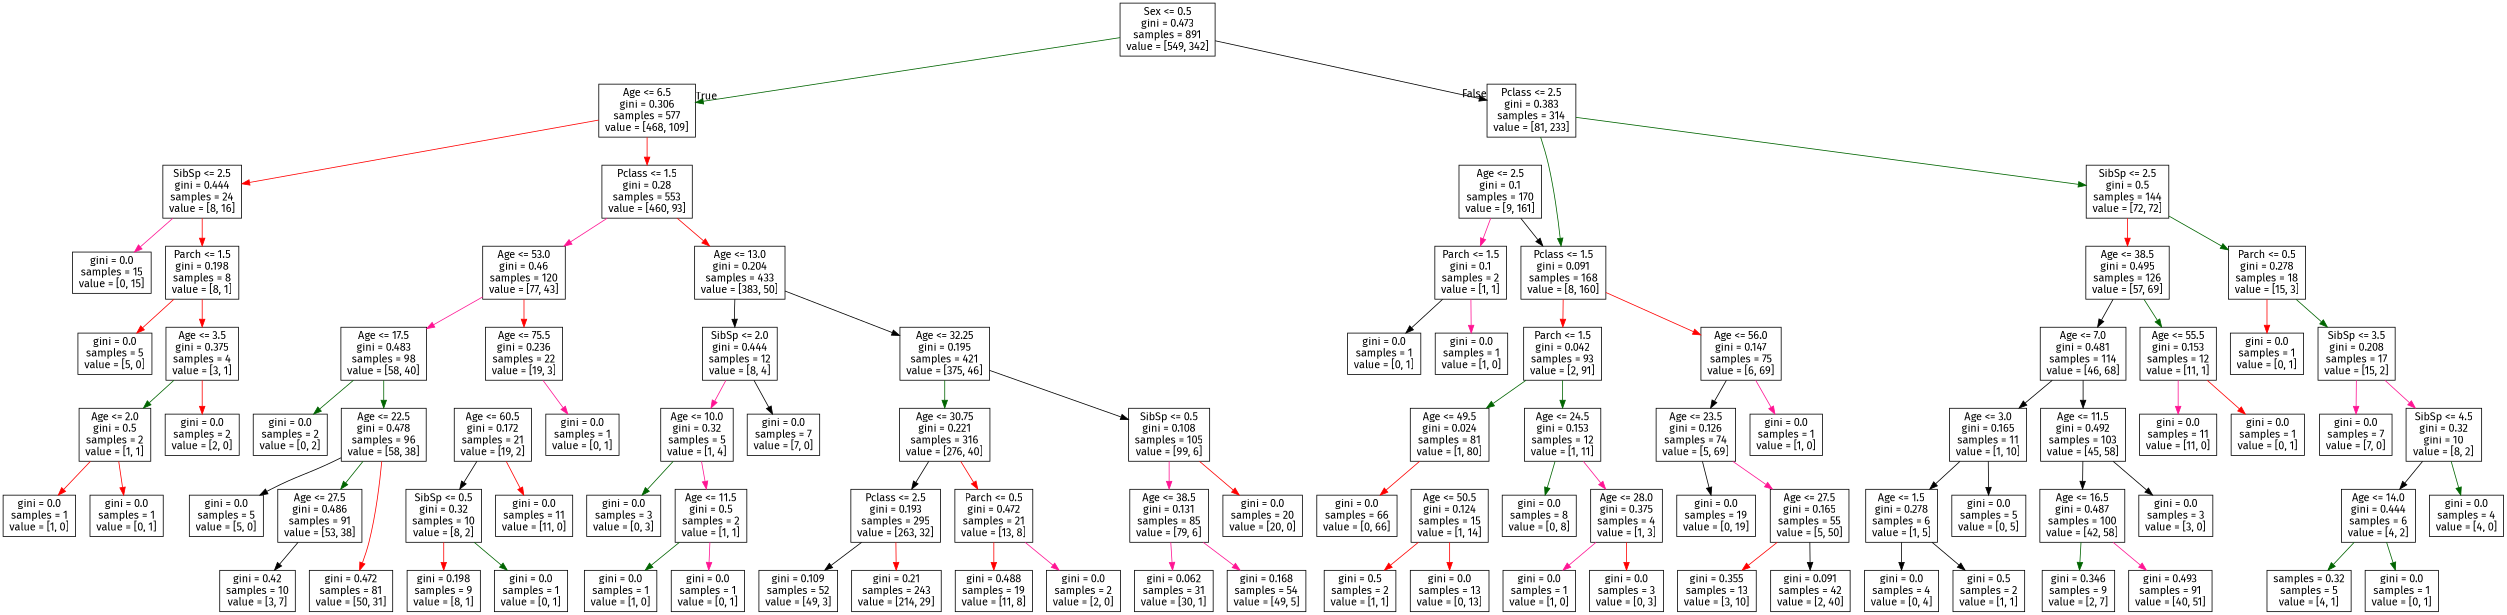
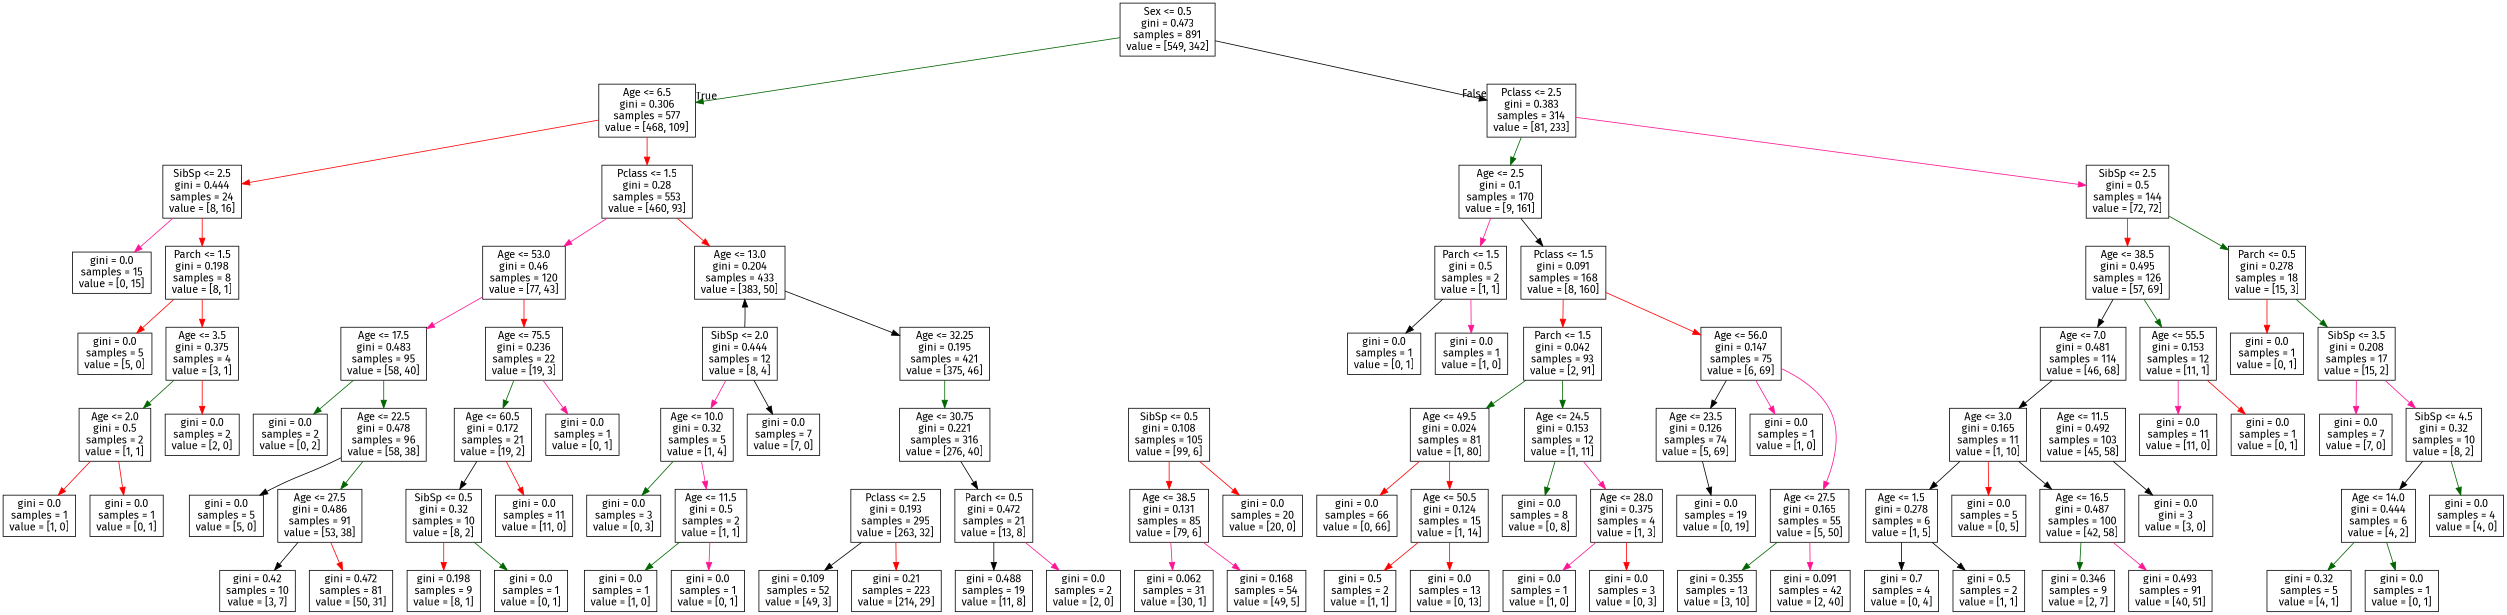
edge "Pclass <= 2.5 gini = 0.383 samples = 314 value = [81, 233]" -> "SibSp <= 2.5 gini = 0.5 samples = 144 value = [72, 72]": color darkgreen -> deeppink
edge "Pclass <= 2.5 gini = 0.383 samples = 314 value = [81, 233]" -> "Pclass <= 1.5 gini = 0.091 samples = 168 value = [8, 160]": now "Pclass <= 2.5 gini = 0.383 samples = 314 value = [81, 233]" -> "Age <= 2.5 gini = 0.1 samples = 170 value = [9, 161]"
node "Parch <= 1.5 gini = 0.1 samples = 2 value = [1, 1]": label "Parch <= 1.5 gini = 0.1 samples = 2 value = [1, 1]" -> "Parch <= 1.5 gini = 0.5 samples = 2 value = [1, 1]"
edge "Age <= 13.0 gini = 0.204 samples = 433 value = [383, 50]" -> "SibSp <= 2.0 gini = 0.444 samples = 12 value = [8, 4]": reversed
node "Age <= 17.5 gini = 0.483 samples = 98 value = [58, 40]": label "Age <= 17.5 gini = 0.483 samples = 98 value = [58, 40]" -> "Age <= 17.5 gini = 0.483 samples = 95 value = [58, 40]"
edge "Age <= 7.0 gini = 0.481 samples = 114 value = [46, 68]" -> "Age <= 11.5 gini = 0.492 samples = 103 value = [45, 58]": removed
edge "Age <= 75.5 gini = 0.236 samples = 22 value = [19, 3]" -> "Age <= 60.5 gini = 0.172 samples = 21 value = [19, 2]": added
edge "Age <= 32.25 gini = 0.195 samples = 421 value = [375, 46]" -> "SibSp <= 0.5 gini = 0.108 samples = 105 value = [99, 6]": removed
node "SibSp <= 4.5 gini = 0.32 gini = 10 value = [8, 2]": label "SibSp <= 4.5 gini = 0.32 gini = 10 value = [8, 2]" -> "SibSp <= 4.5 gini = 0.32 samples = 10 value = [8, 2]"
edge "SibSp <= 0.5 gini = 0.108 samples = 105 value = [99, 6]" -> "Age <= 38.5 gini = 0.131 samples = 85 value = [79, 6]": color deeppink -> red
edge "Age <= 49.5 gini = 0.024 samples = 81 value = [1, 80]" -> "Age <= 50.5 gini = 0.124 samples = 15 value = [1, 14]": added
edge "Age <= 11.5 gini = 0.492 samples = 103 value = [45, 58]" -> "Age <= 16.5 gini = 0.487 samples = 100 value = [42, 58]": now "Age <= 3.0 gini = 0.165 samples = 11 value = [1, 10]" -> "Age <= 16.5 gini = 0.487 samples = 100 value = [42, 58]"
edge "Age <= 30.75 gini = 0.221 samples = 316 value = [276, 40]" -> "Pclass <= 2.5 gini = 0.193 samples = 295 value = [263, 32]": removed
edge "Age <= 30.75 gini = 0.221 samples = 316 value = [276, 40]" -> "Parch <= 0.5 gini = 0.472 samples = 21 value = [13, 8]": color red -> black
edge "Age <= 23.5 gini = 0.126 samples = 74 value = [5, 69]" -> "Age <= 27.5 gini = 0.165 samples = 55 value = [5, 50]": now "Age <= 56.0 gini = 0.147 samples = 75 value = [6, 69]" -> "Age <= 27.5 gini = 0.165 samples = 55 value = [5, 50]"
edge "Age <= 3.0 gini = 0.165 samples = 11 value = [1, 10]" -> "gini = 0.0 samples = 5 value = [0, 5]": color black -> red
edge "Age <= 22.5 gini = 0.478 samples = 96 value = [58, 38]" -> "gini = 0.472 samples = 81 value = [50, 31]": now "Age <= 27.5 gini = 0.486 samples = 91 value = [53, 38]" -> "gini = 0.472 samples = 81 value = [50, 31]"
node "gini = 0.0 samples = 3 value = [3, 0]": label "gini = 0.0 samples = 3 value = [3, 0]" -> "gini = 0.0 gini = 3 value = [3, 0]"
edge "Parch <= 0.5 gini = 0.472 samples = 21 value = [13, 8]" -> "gini = 0.488 samples = 19 value = [11, 8]": color red -> black
edge "Age <= 27.5 gini = 0.165 samples = 55 value = [5, 50]" -> "gini = 0.091 samples = 42 value = [2, 40]": color black -> deeppink
edge "Age <= 27.5 gini = 0.165 samples = 55 value = [5, 50]" -> "gini = 0.355 samples = 13 value = [3, 10]": color red -> darkgreen
node "gini = 0.21 samples = 243 value = [214, 29]": label "gini = 0.21 samples = 243 value = [214, 29]" -> "gini = 0.21 samples = 223 value = [214, 29]"
node "gini = 0.0 samples = 4 value = [0, 4]": label "gini = 0.0 samples = 4 value = [0, 4]" -> "gini = 0.7 samples = 4 value = [0, 4]"
node "samples = 0.32 samples = 5 value = [4, 1]": label "samples = 0.32 samples = 5 value = [4, 1]" -> "gini = 0.32 samples = 5 value = [4, 1]"
